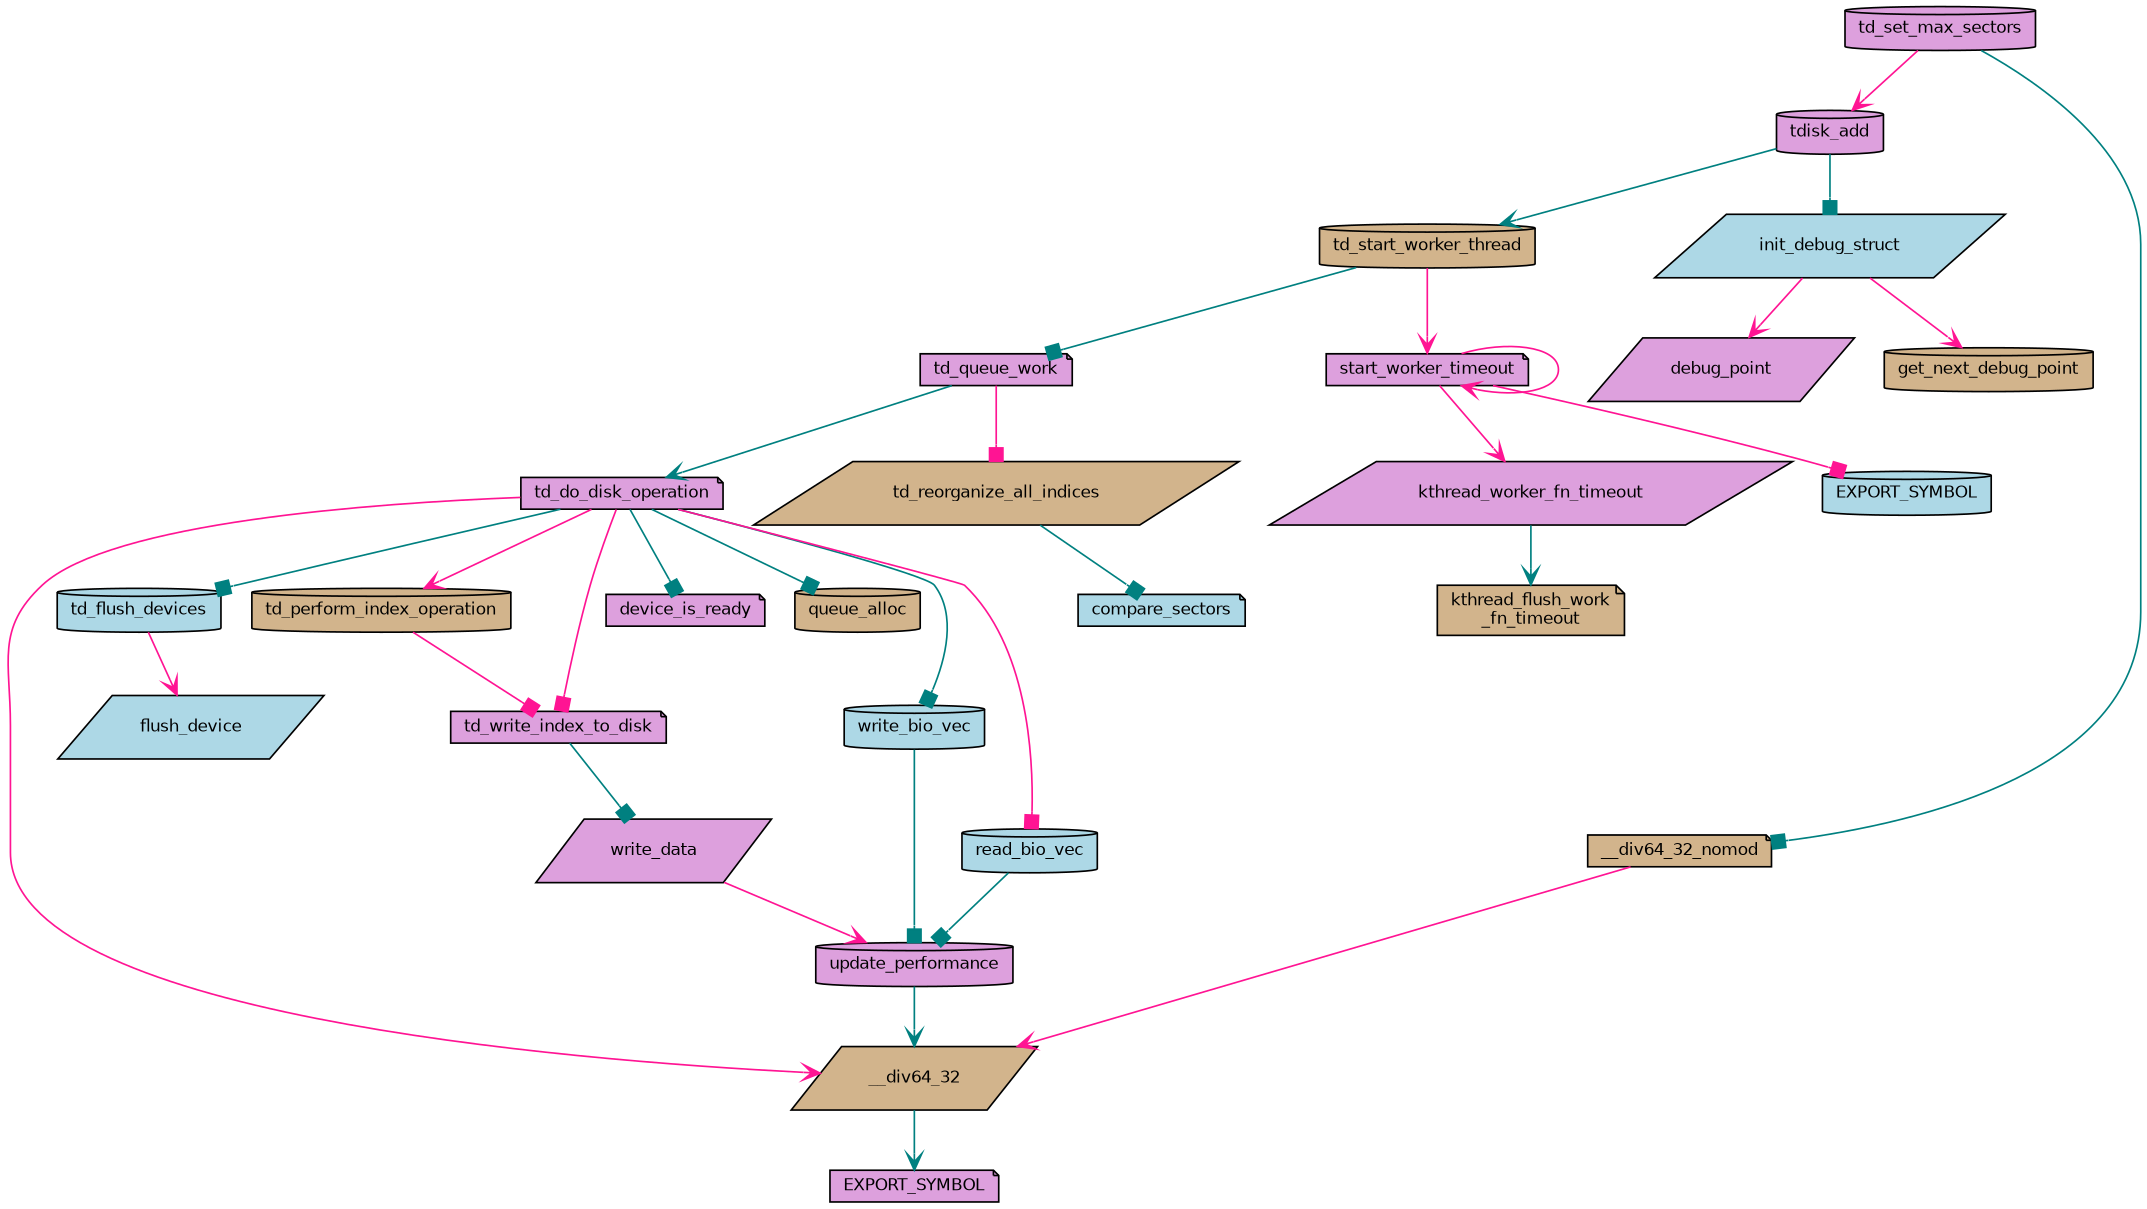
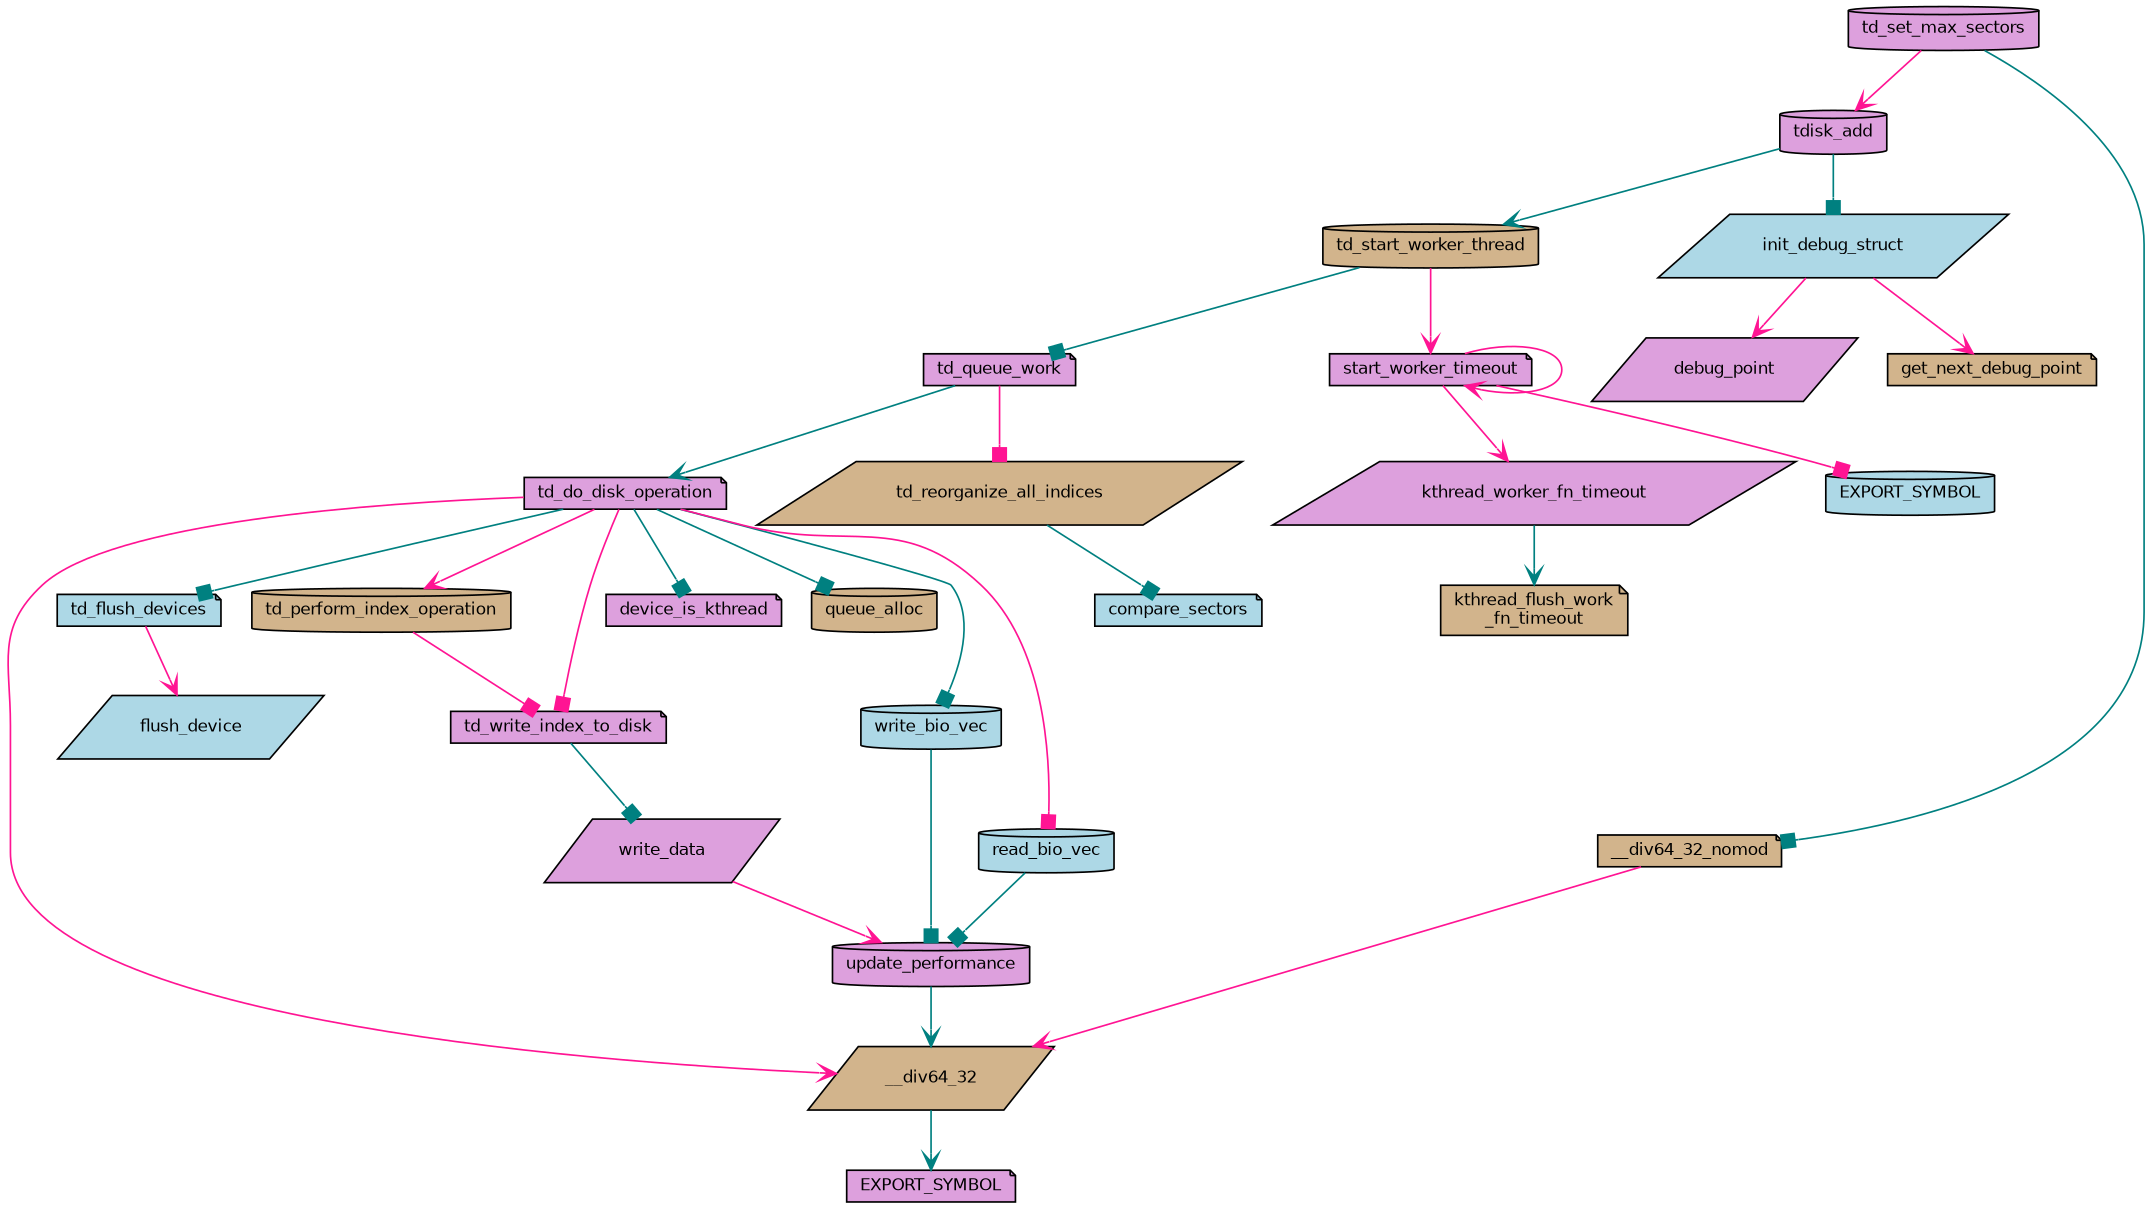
node "get_next_debug_point": shape cylinder -> note
node "td_flush_devices": shape cylinder -> note
node "device_is_ready": label "device_is_ready" -> "device_is_kthread"
